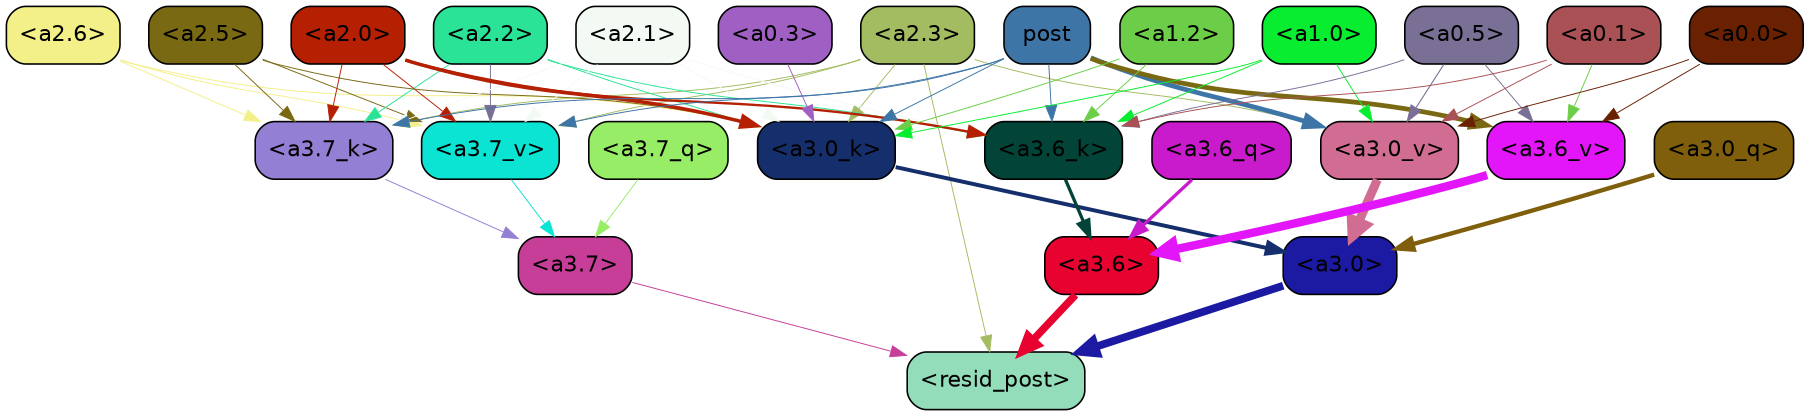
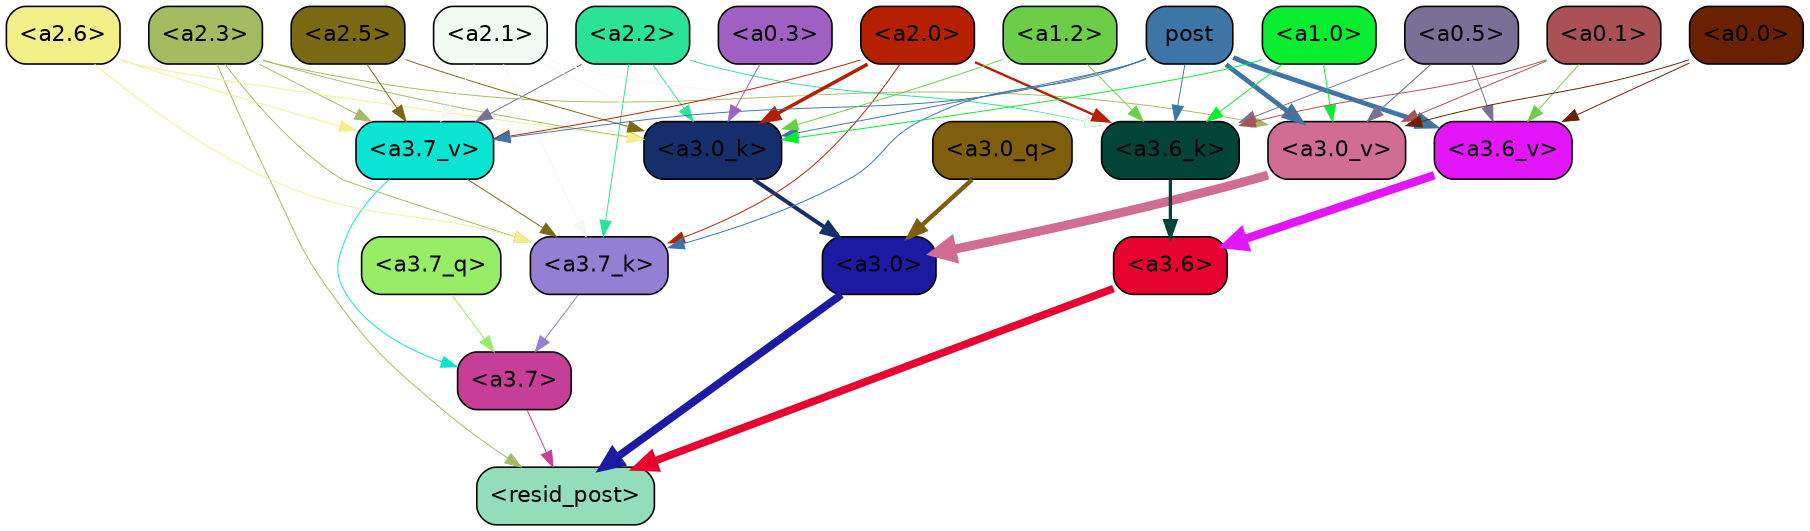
edge "<a2.5>" -> "<a3.7_k>": now "<a3.7_v>" -> "<a3.7_k>"
edge "post" -> "<a3.6_v>": color #7a6913 -> #3e75a7
node "<a3.6_q>": removed
